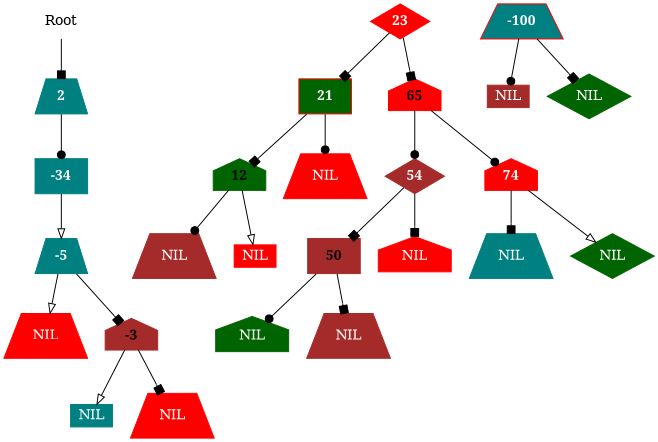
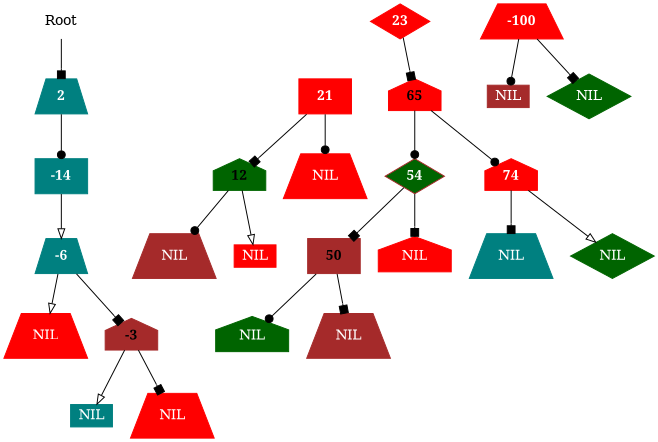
node "-100": fillcolor teal -> red
edge "23" -> "21": removed
node "21": fillcolor darkgreen -> red
node "-34": label "-34" -> "-14"
node "54": fillcolor brown -> darkgreen
node "-5": label "-5" -> "-6"
